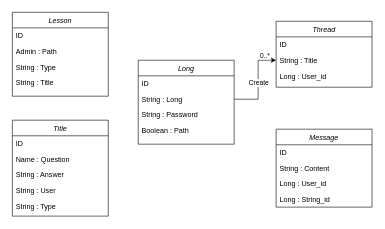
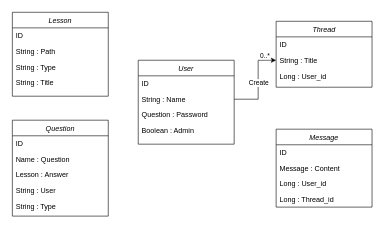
node "Admin : Path": label "Admin : Path" -> "String : Path"
node "Long": label "Long" -> "User"
node "String : Long": label "String : Long" -> "String : Name"
node "String : Password": label "String : Password" -> "Question : Password"
node "Title": label "Title" -> "Question"
node "Boolean : Path": label "Boolean : Path" -> "Boolean : Admin"
node "String : Content": label "String : Content" -> "Message : Content"
node "String : Answer": label "String : Answer" -> "Lesson : Answer"
node "Long : String_id": label "Long : String_id" -> "Long : Thread_id"
